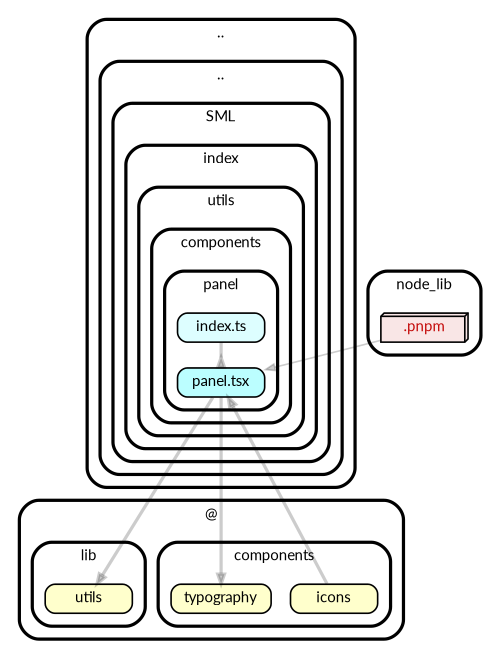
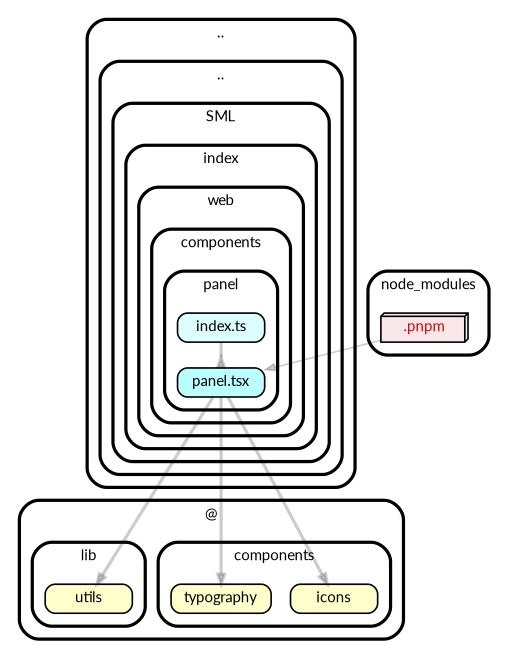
cluster "utils": label "utils" -> "web"
cluster "node_lib": label "node_lib" -> "node_modules"
edge "icons" -> "panel.tsx": reversed
